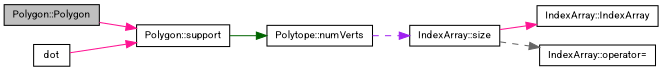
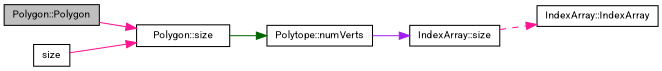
edge "IndexArray::size" -> "IndexArray::IndexArray": style solid -> dashed
node "Polygon::support": label "Polygon::support" -> "Polygon::size"
edge "Polytope::numVerts" -> "IndexArray::size": style dashed -> solid
node "dot": label "dot" -> "size"
node "IndexArray::operator=": removed
